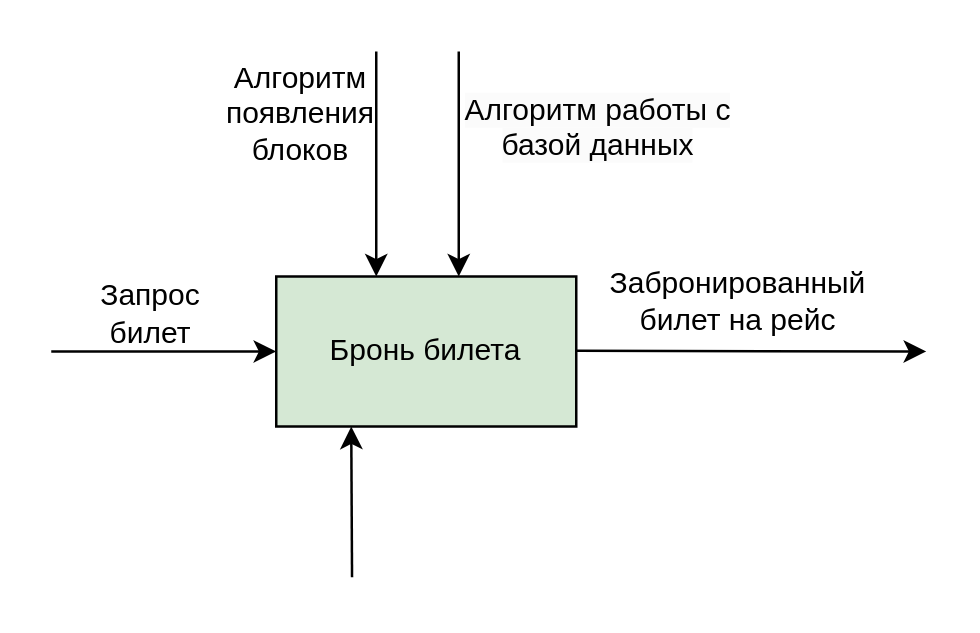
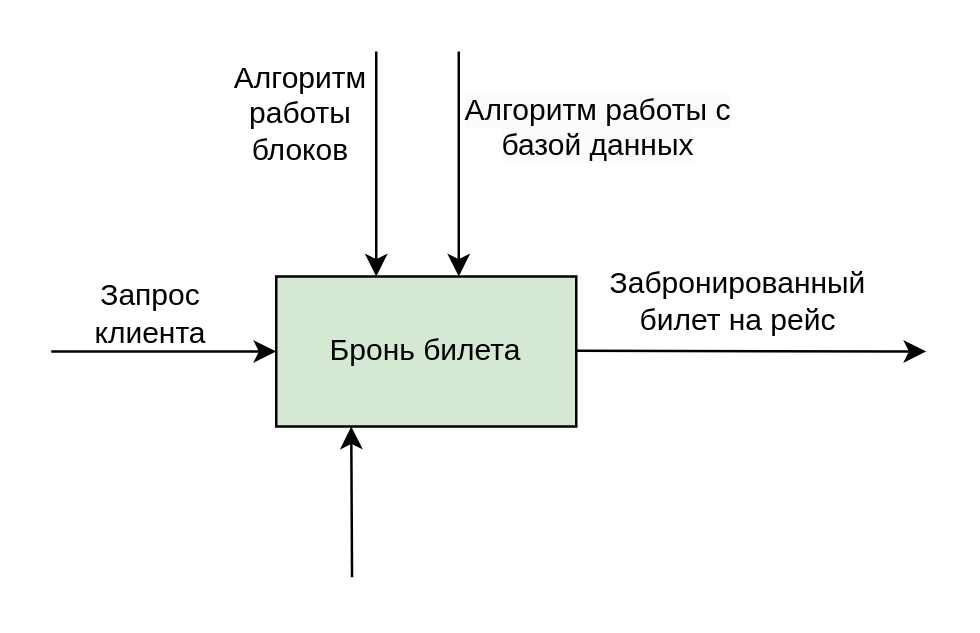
node "Алгоритм появления блоков": label "Алгоритм появления блоков" -> "Алгоритм работы блоков"
node "Запрос билет": label "Запрос билет" -> "Запрос клиента"
